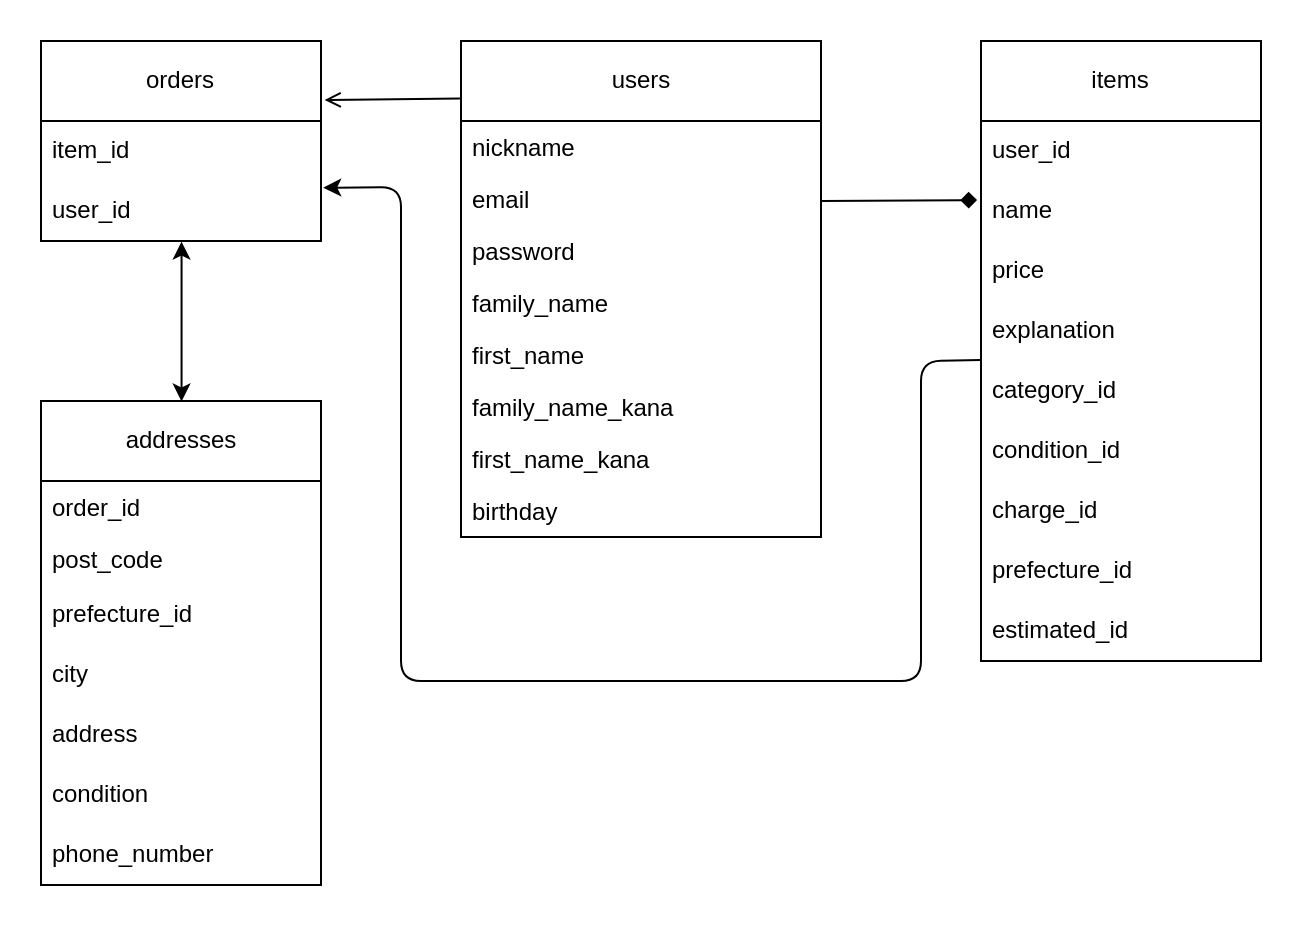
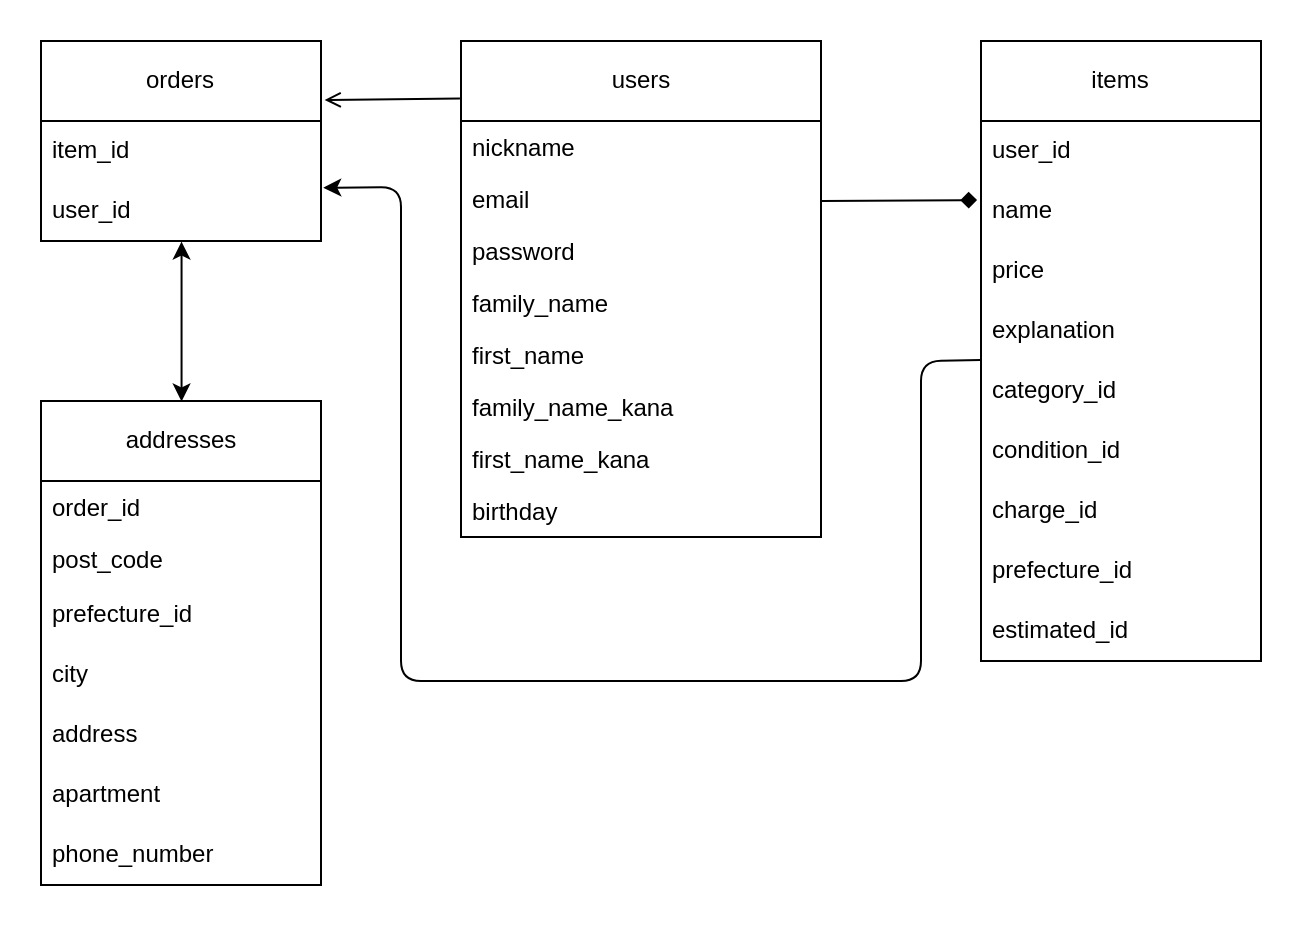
node "condition": label "condition" -> "apartment"
